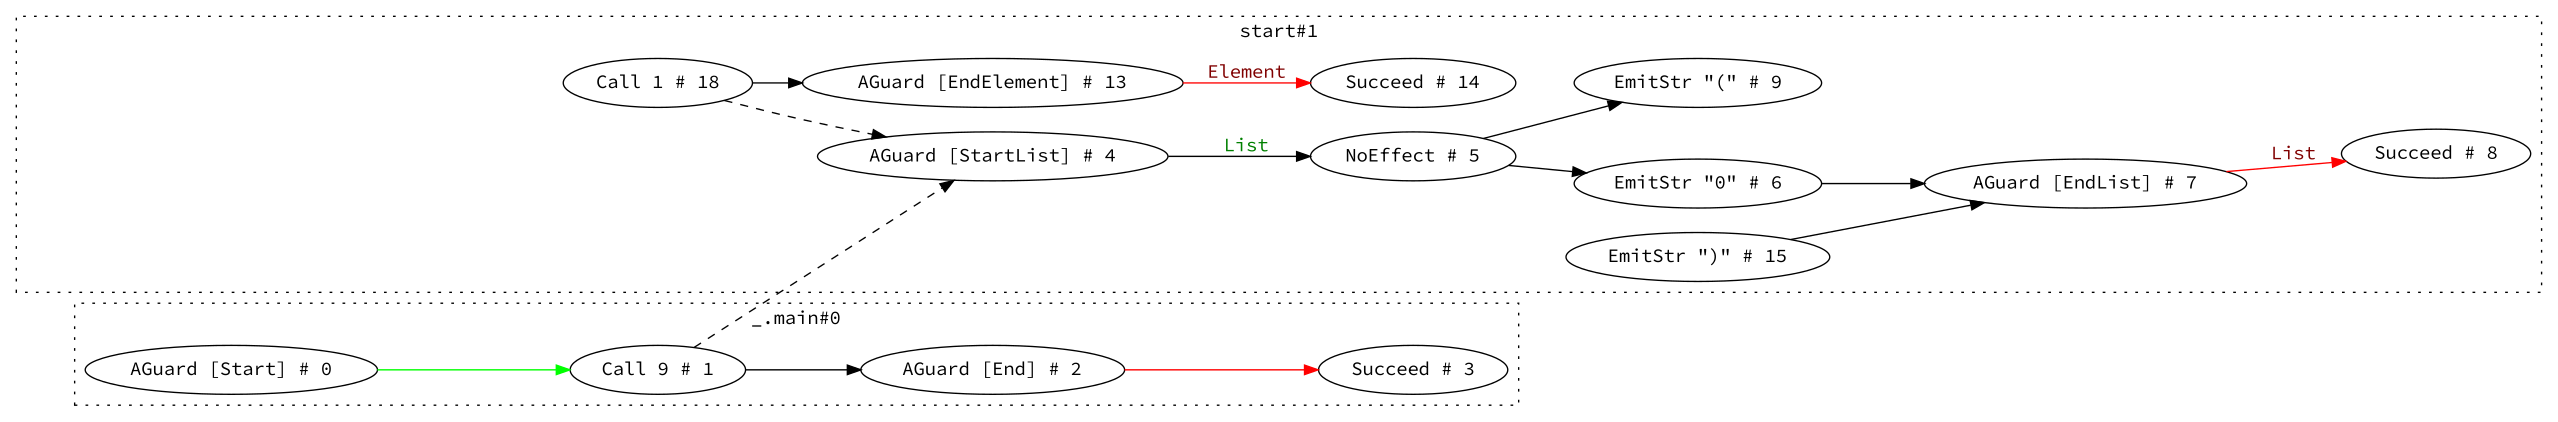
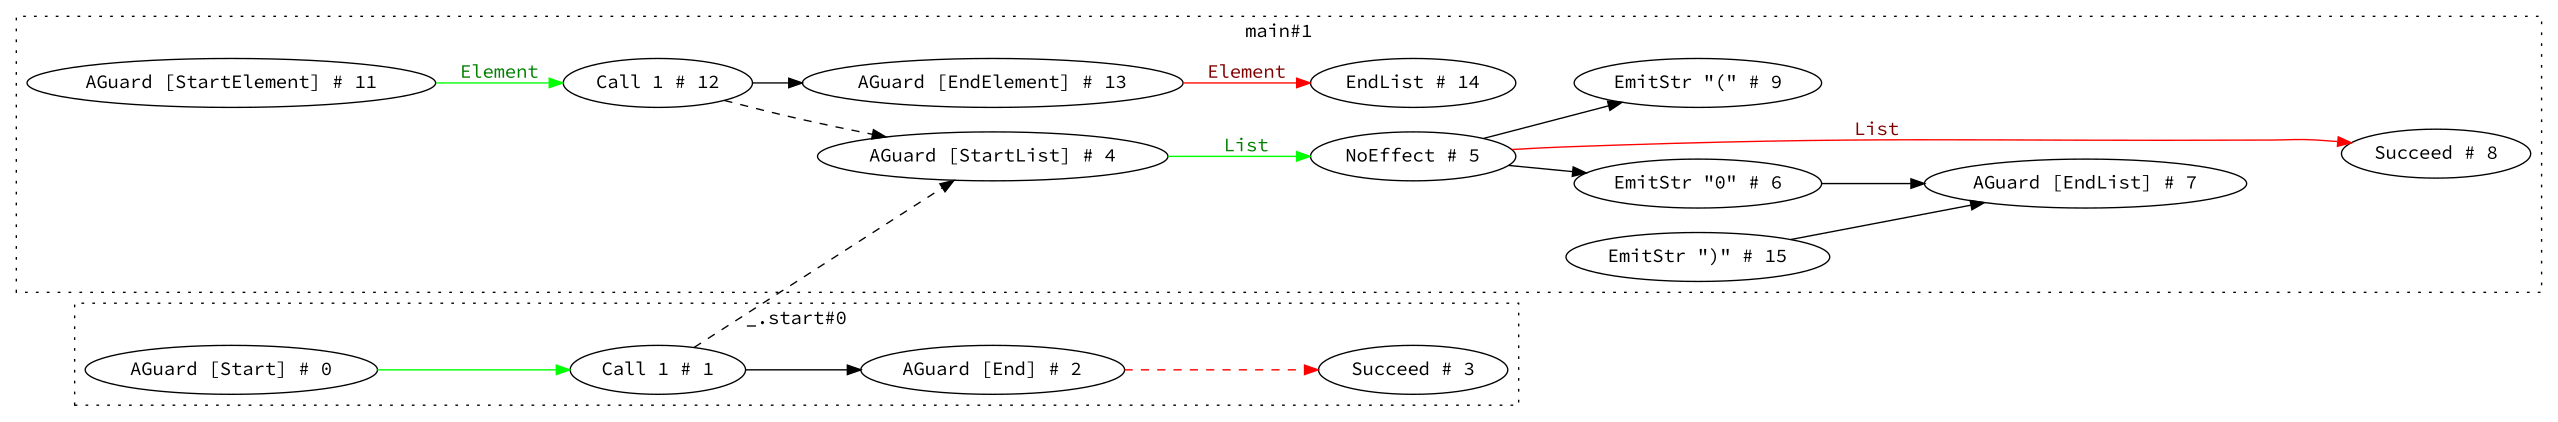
cluster "start#1": label "start#1" -> "main#1"
node "AGuard [StartElement] # 11": added
node "Call 1 # 18": label "Call 1 # 18" -> "Call 1 # 12"
node "Succeed # 14": label "Succeed # 14" -> "EndList # 14"
edge "AGuard [StartList] # 4" -> "NoEffect # 5": color black -> #00ff00
edge "AGuard [EndList] # 7" -> "Succeed # 8": now "NoEffect # 5" -> "Succeed # 8"
cluster "_.main#0": label "_.main#0" -> "_.start#0"
node "Call 9 # 1": label "Call 9 # 1" -> "Call 1 # 1"
edge "AGuard [End] # 2" -> "Succeed # 3": style solid -> dashed
